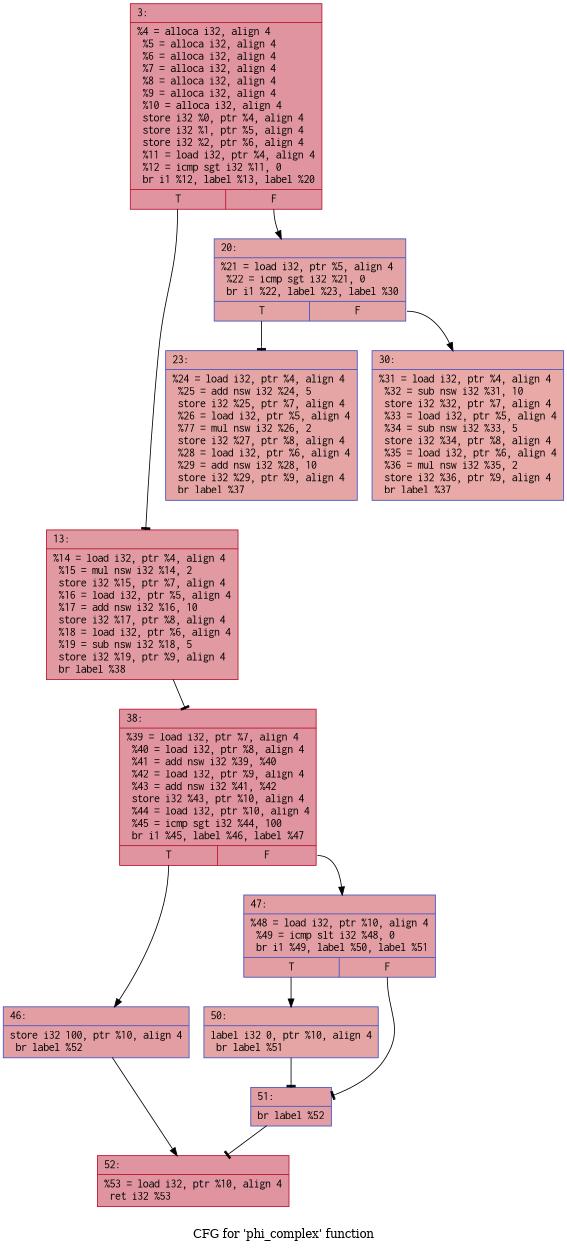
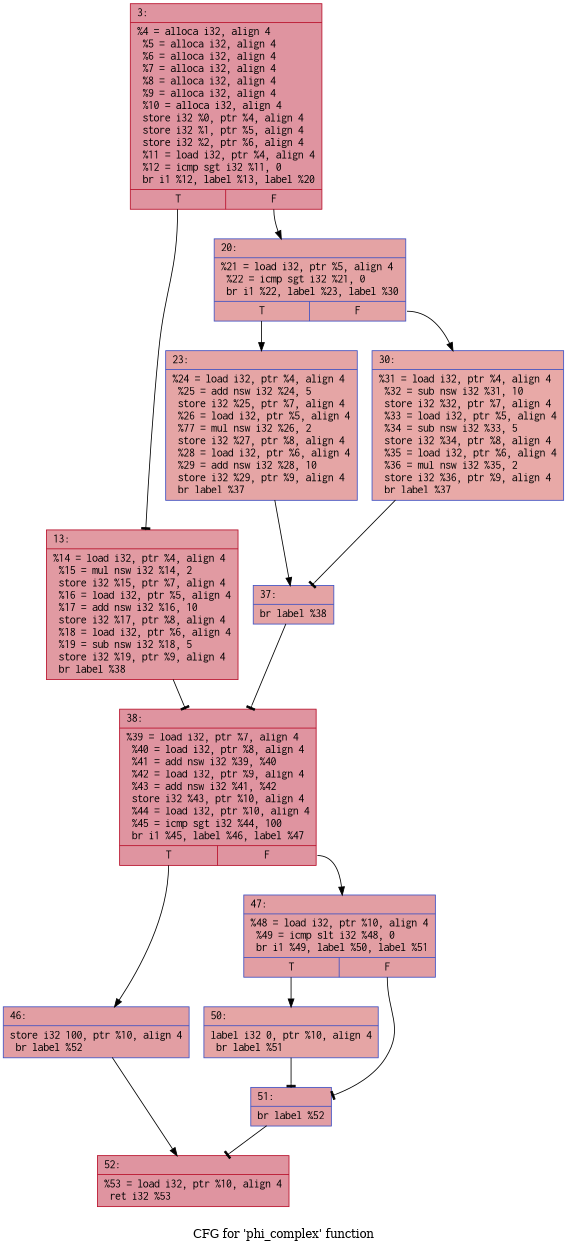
edge "20:" -> "23:": arrowhead tee -> normal
node "37:": added
